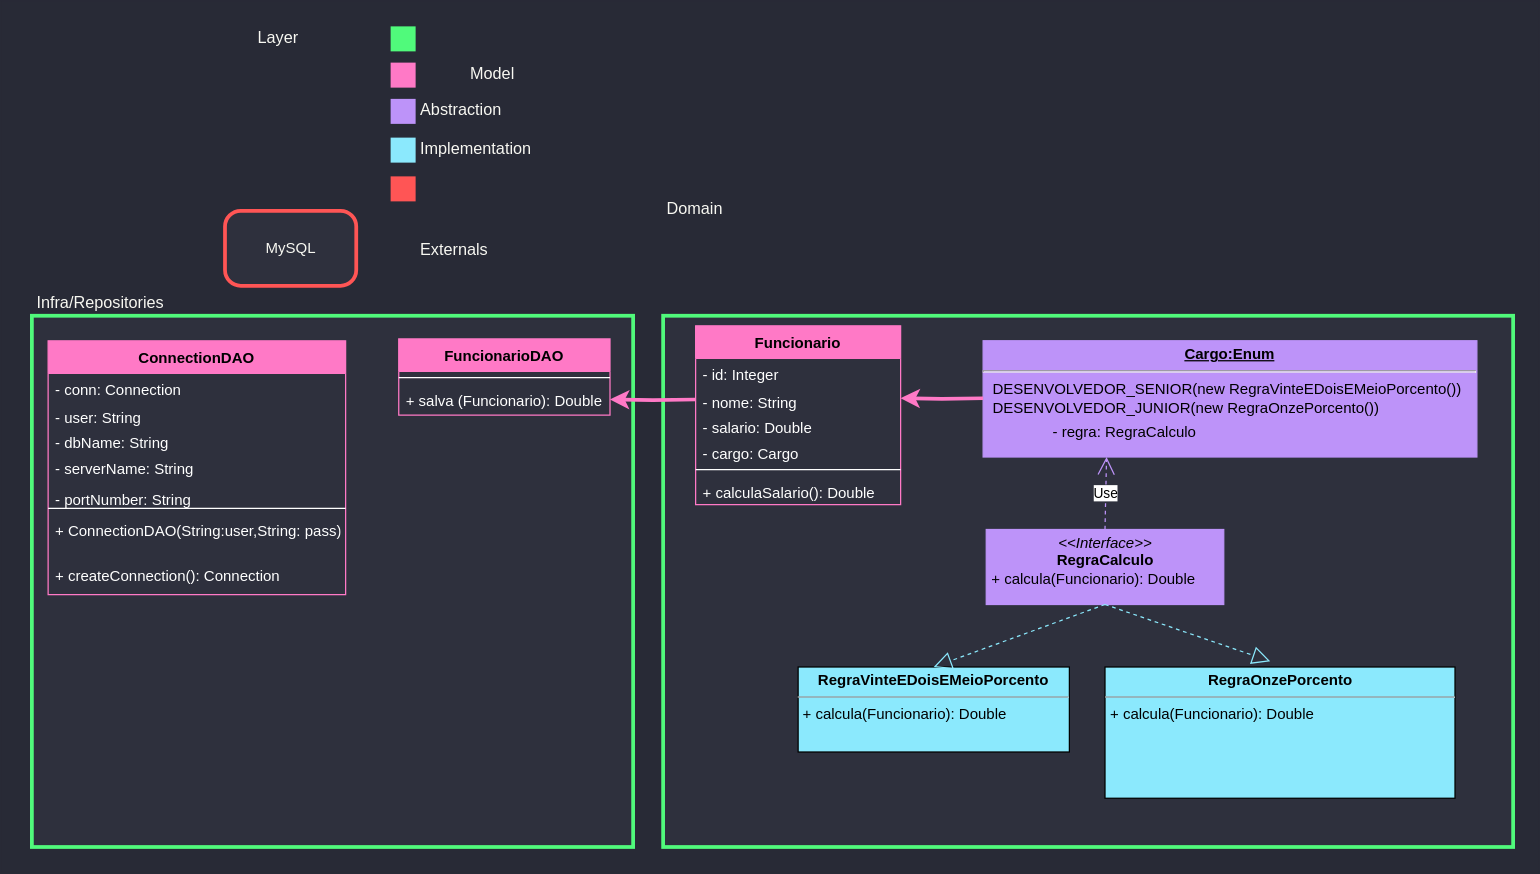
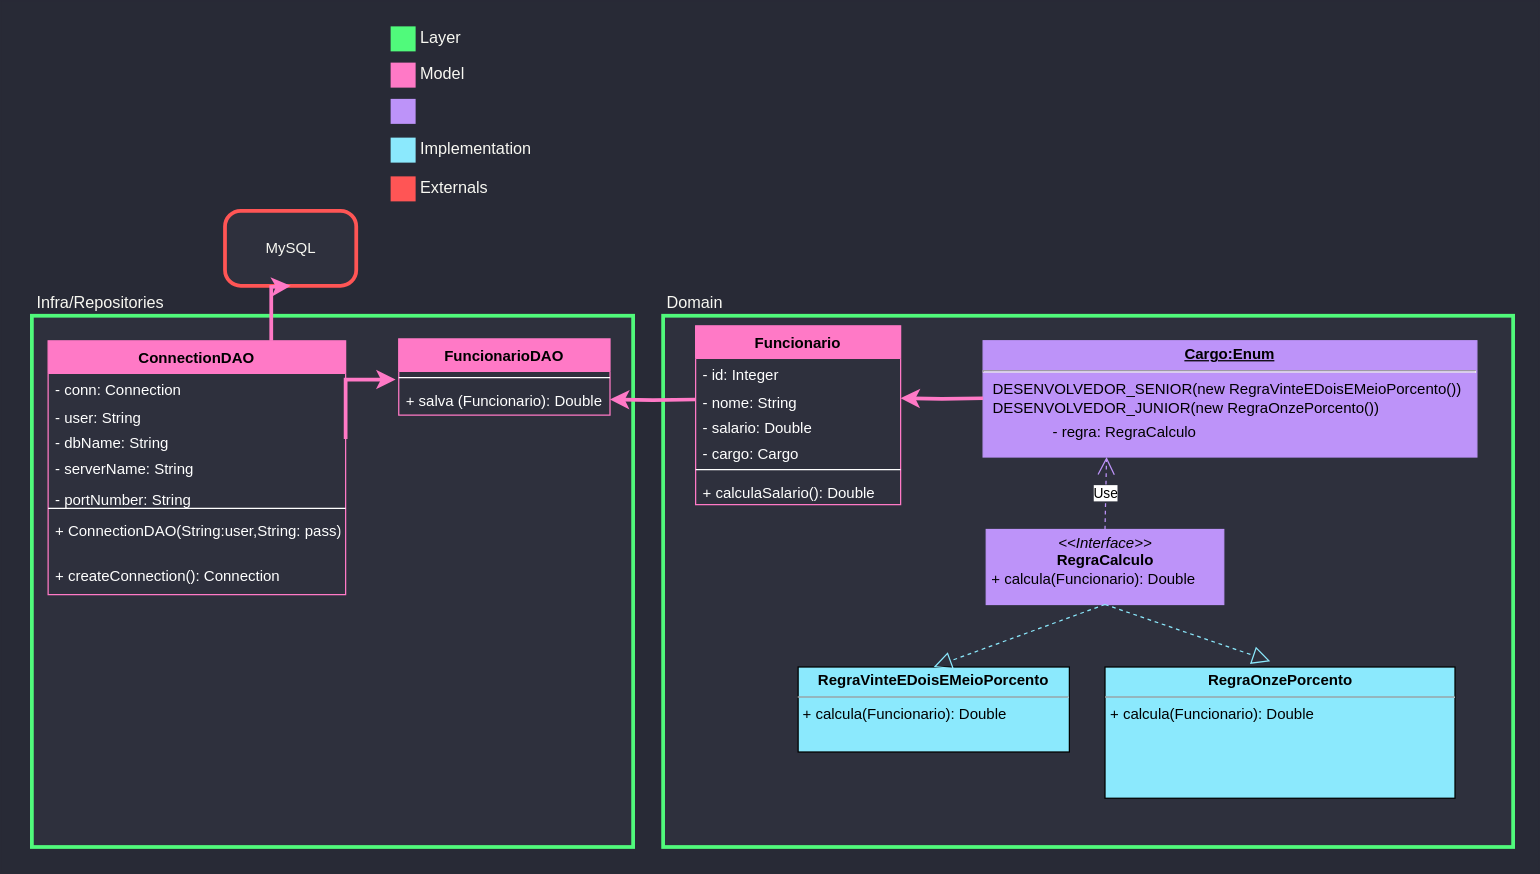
node "Layer": moved (283, 39) -> (445, 39)
node "Model": moved (496, 75) -> (446, 75)
node "Abstraction": removed
node "Domain": moved (689, 212) -> (689, 306)
node "Externals": moved (458, 251) -> (458, 189)
edge "ConnectionDAO" -> "MySQL": added
edge "- dbName: String" -> "+ salva (Funcionario): Double": added
